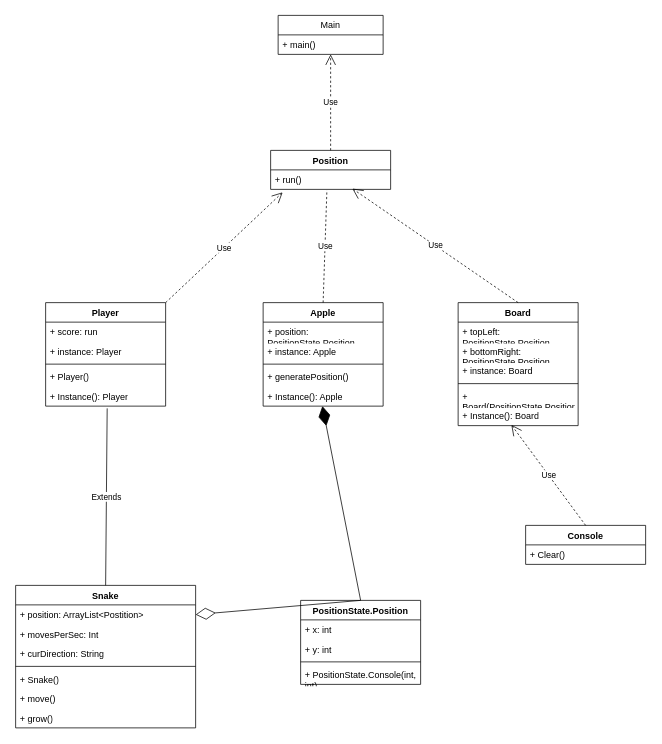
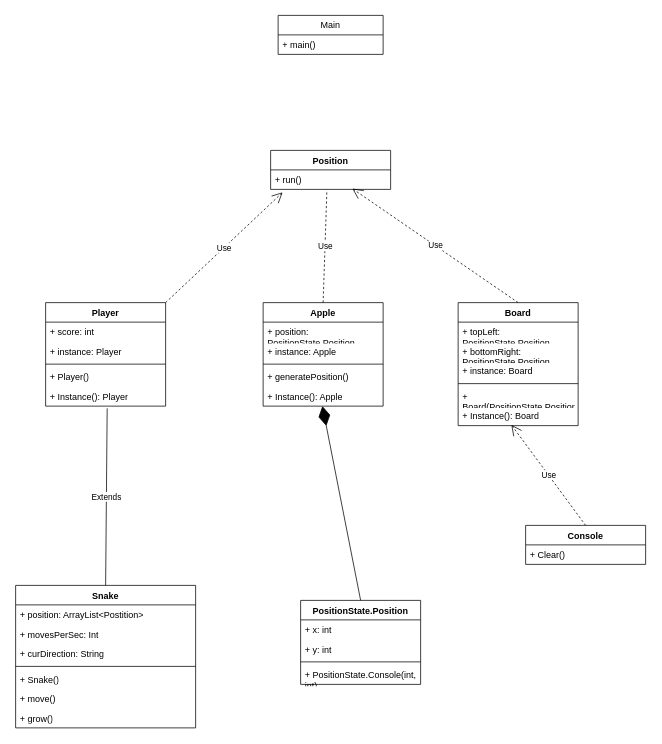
edge "Position" -> "+ main()": removed, label "Use"
node "+ score: run": label "+ score: run" -> "+ score: int"
edge "PositionState.Position" -> "+ position: ArrayList<Postition>": removed
